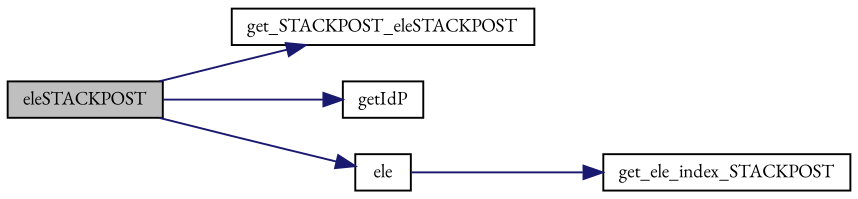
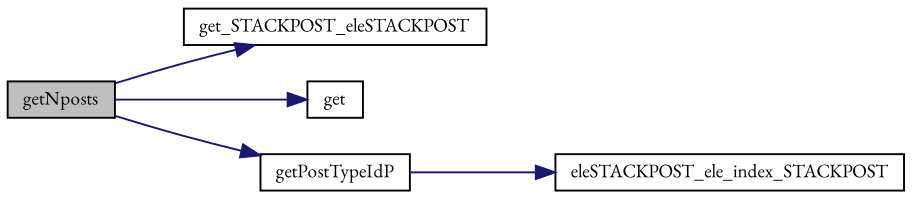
node "eleSTACKPOST": label "eleSTACKPOST" -> "getNposts"
node "getIdP": label "getIdP" -> "get"
node "ele": label "ele" -> "getPostTypeIdP"
node "get_ele_index_STACKPOST": label "get_ele_index_STACKPOST" -> "eleSTACKPOST_ele_index_STACKPOST"
